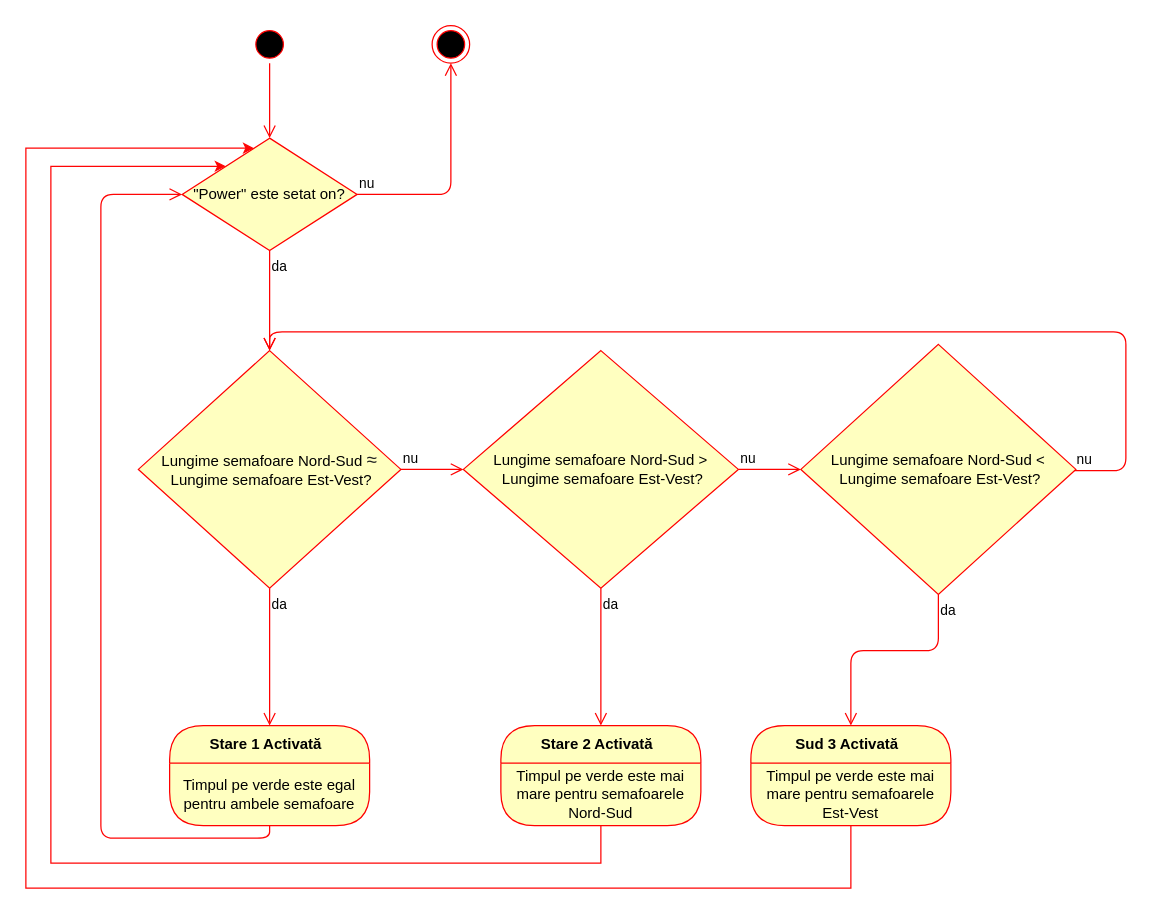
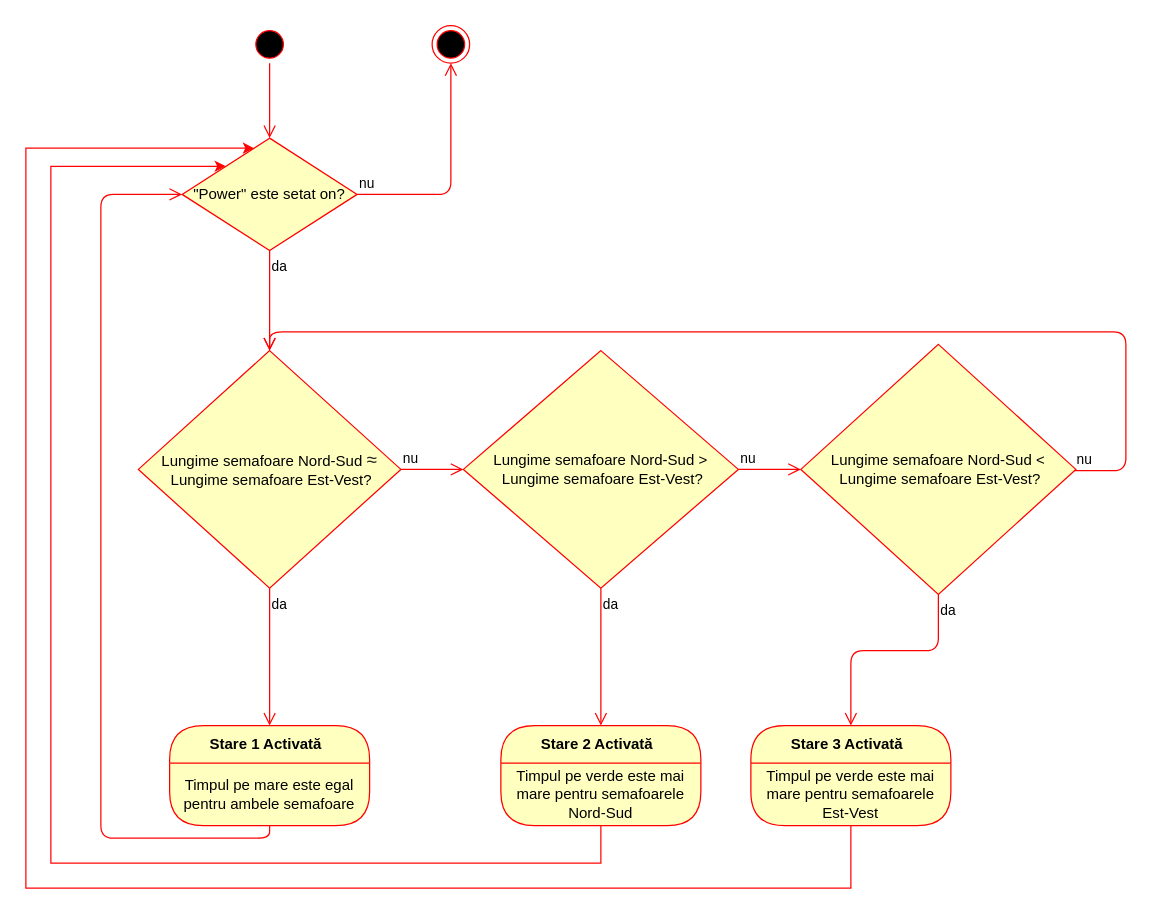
node "Sud 3 Activată": label "Sud 3 Activată" -> "Stare 3 Activată"
node "Timpul pe verde este egal pentru ambele semafoare": label "Timpul pe verde este egal pentru ambele semafoare" -> "Timpul pe mare este egal pentru ambele semafoare"
